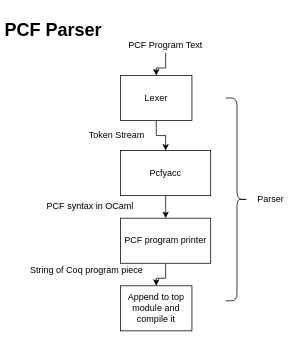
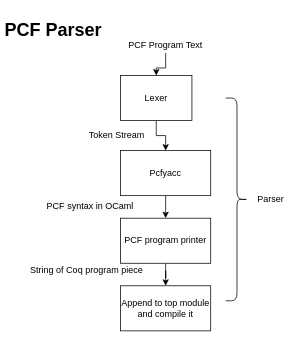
node "Append to top module and compile it": size 71x45 -> 90x45
